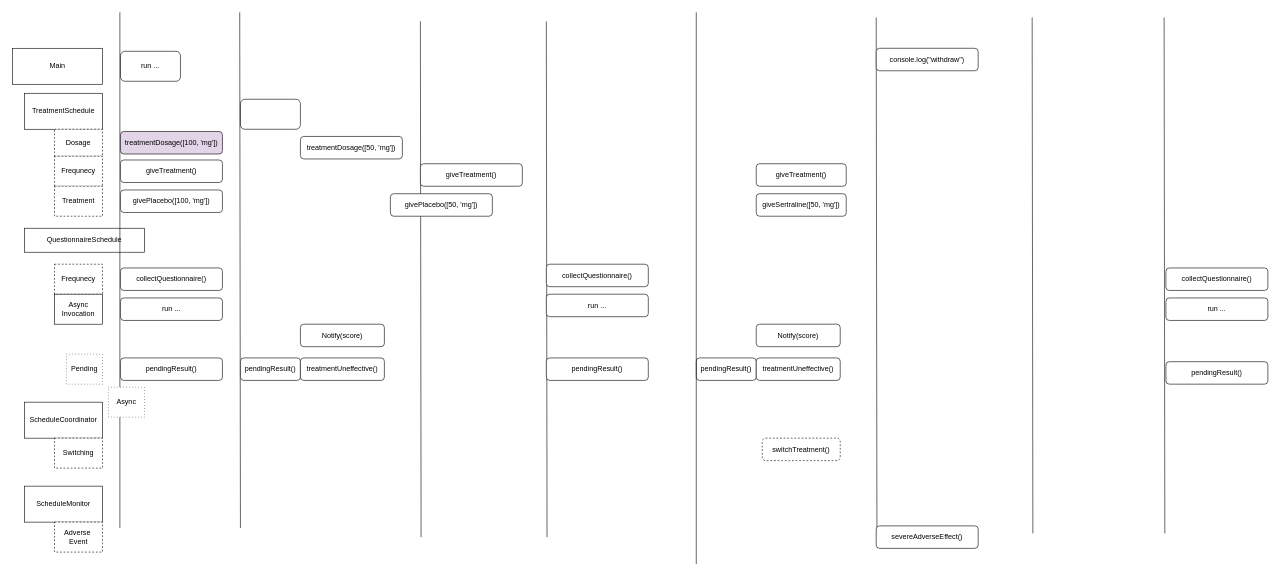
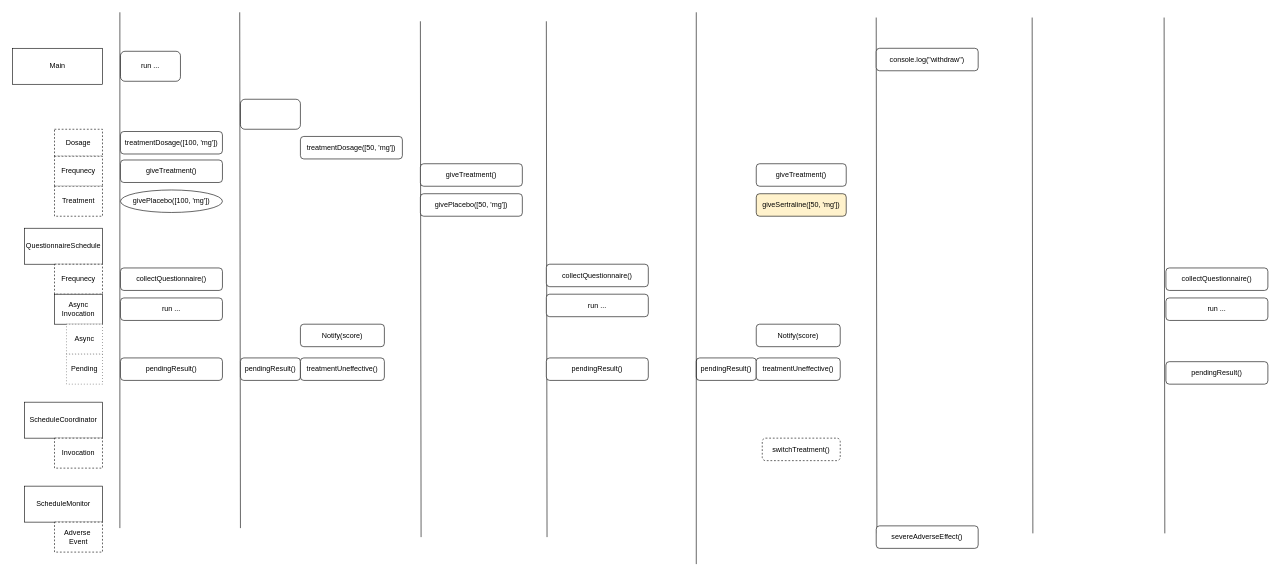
node "TreatmentSchedule": removed
node "treatmentDosage([100, 'mg'])": fillcolor #e1d5e7 -> #ffffff
node "givePlacebo([100, 'mg'])": shape rounded rectangle -> ellipse
node "givePlacebo([50, 'mg'])": moved (441, 205) -> (471, 205)
node "giveSertraline([50, 'mg'])": fillcolor #ffffff -> #fff2cc
node "QuestionnaireSchedule": size 120x24 -> 78x36
node "Async": moved (126, 402) -> (84, 339)
node "Switching": label "Switching" -> "Invocation"
